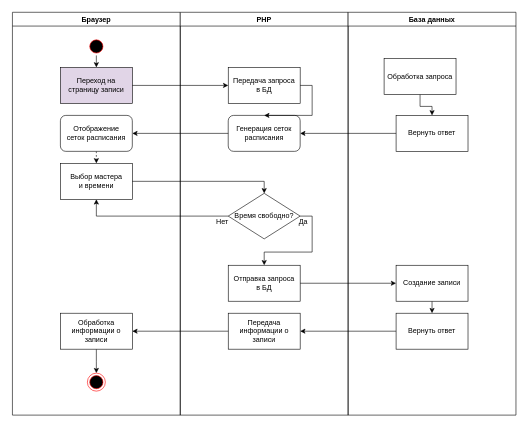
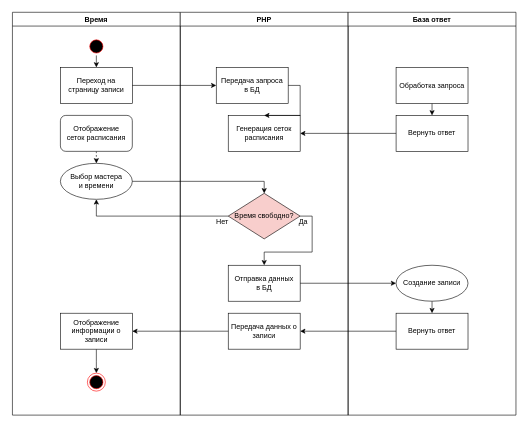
node "Браузер": label "Браузер" -> "Время"
node "База данных": label "База данных" -> "База ответ"
node "Обработка запроса": moved (420, 77) -> (432, 86)
node "Переход на страницу записи": fillcolor #e1d5e7 -> #ffffff
node "Передача запроса в БД": moved (264, 86) -> (252, 86)
edge "Генерация сеток расписания" -> "Отображение сеток расписания": removed
node "Генерация сеток расписания": shape rounded rectangle -> rectangle
node "Выбор мастера и времени": shape rectangle -> ellipse
node "Время свободно?": fillcolor #ffffff -> #f8cecc
node "Отправка запроса в БД": label "Отправка запроса в БД" -> "Отправка данных в БД"
node "Создание записи": shape rectangle -> ellipse
node "Обработка информации о записи": label "Обработка информации о записи" -> "Отображение информации о записи"
node "Передача информации о записи": label "Передача информации о записи" -> "Передача данных о записи"
